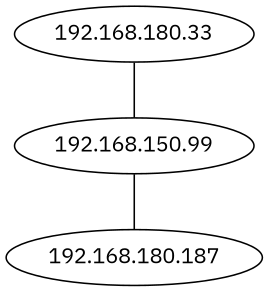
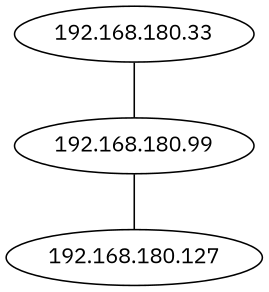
node "192.168.150.99": label "192.168.150.99" -> "192.168.180.99"
node "192.168.180.187": label "192.168.180.187" -> "192.168.180.127"
